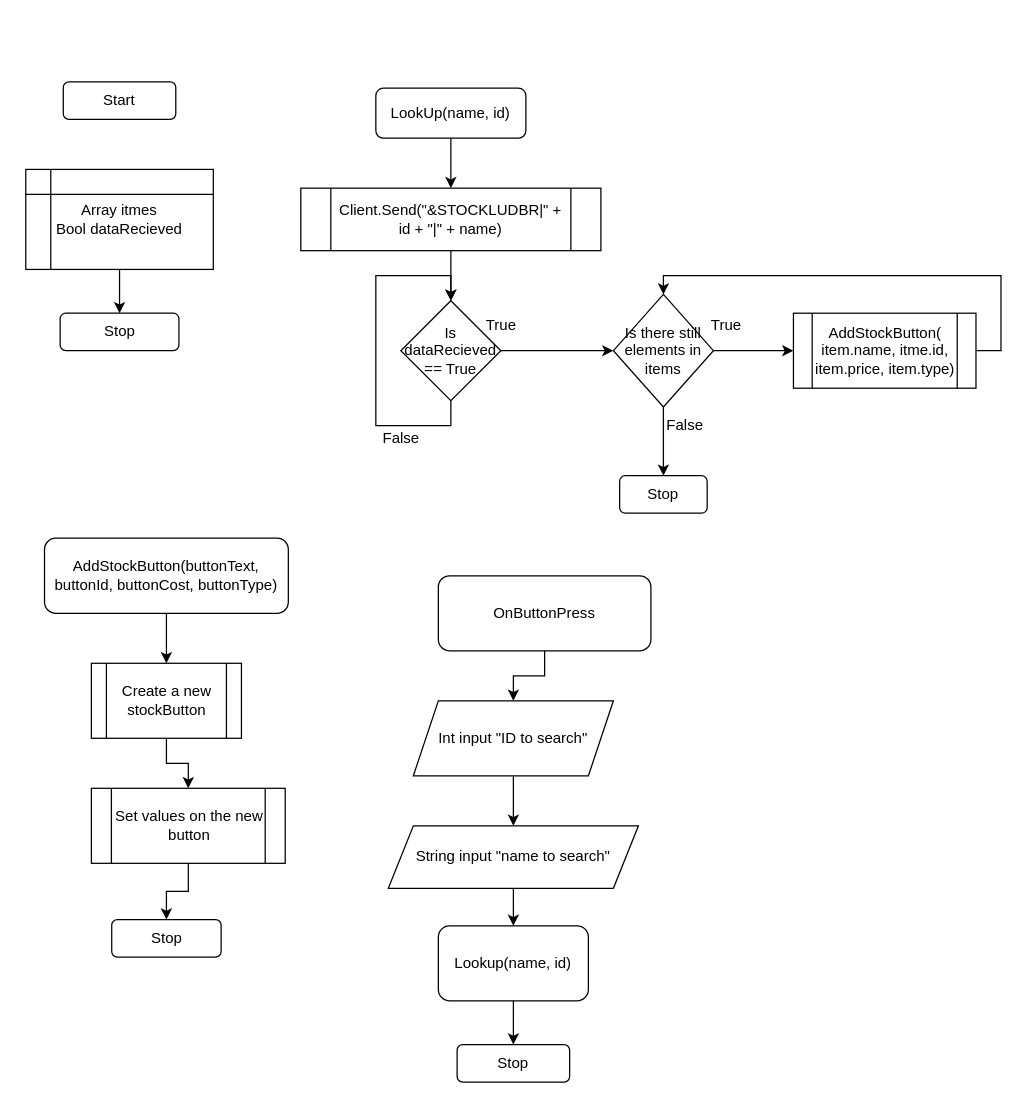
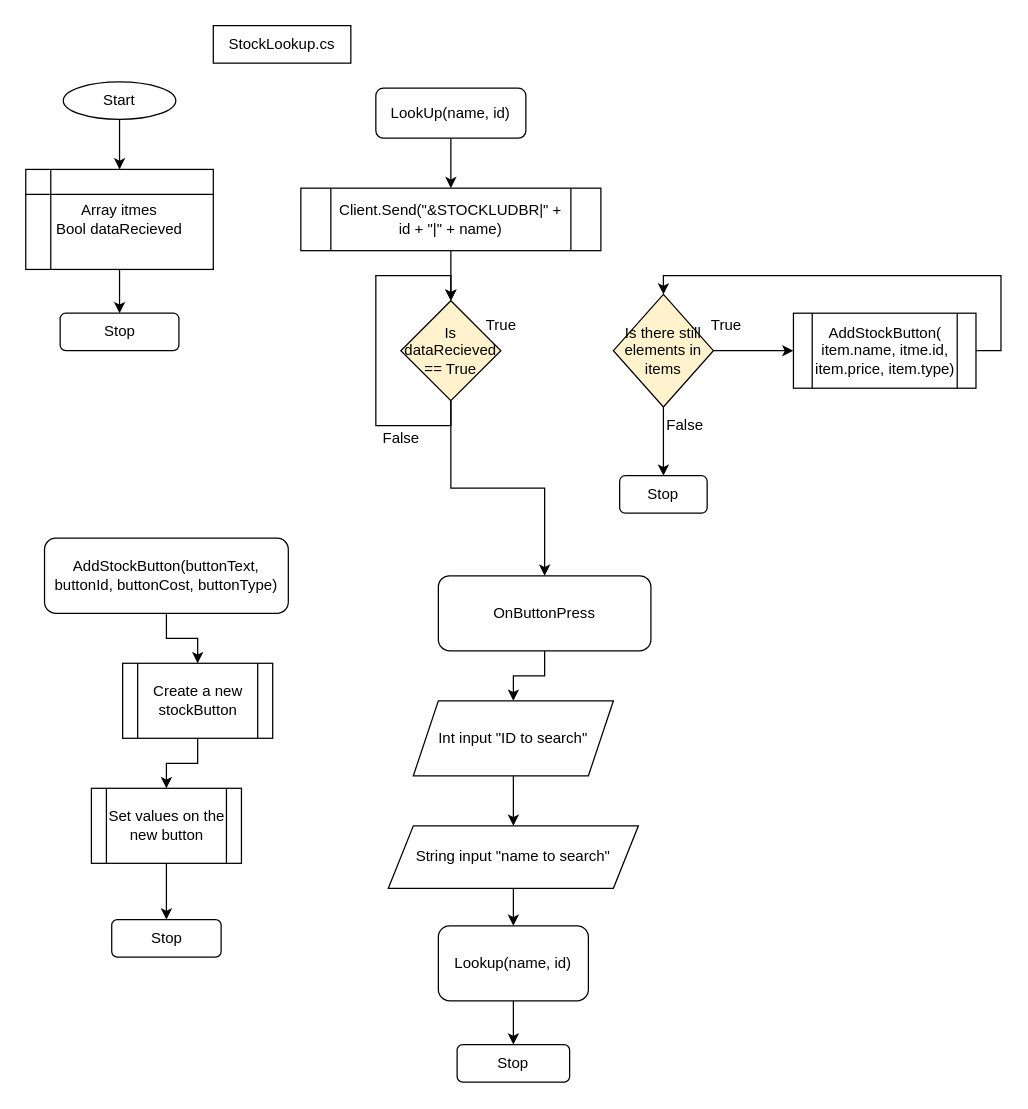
node "StockLookup.cs": added
node "Start": shape rounded rectangle -> ellipse
edge "Start" -> "Array itmes Bool dataRecieved": added
node "Is dataRecieved == True": fillcolor #ffffff -> #fff2cc
edge "Is dataRecieved == True" -> "Is there still elements in items": now "Is dataRecieved == True" -> "OnButtonPress"
node "Is there still elements in items": fillcolor #ffffff -> #fff2cc
node "Create a new stockButton": moved (166, 701) -> (198, 701)
node "Set values on the new button": size 194x75 -> 150x75
